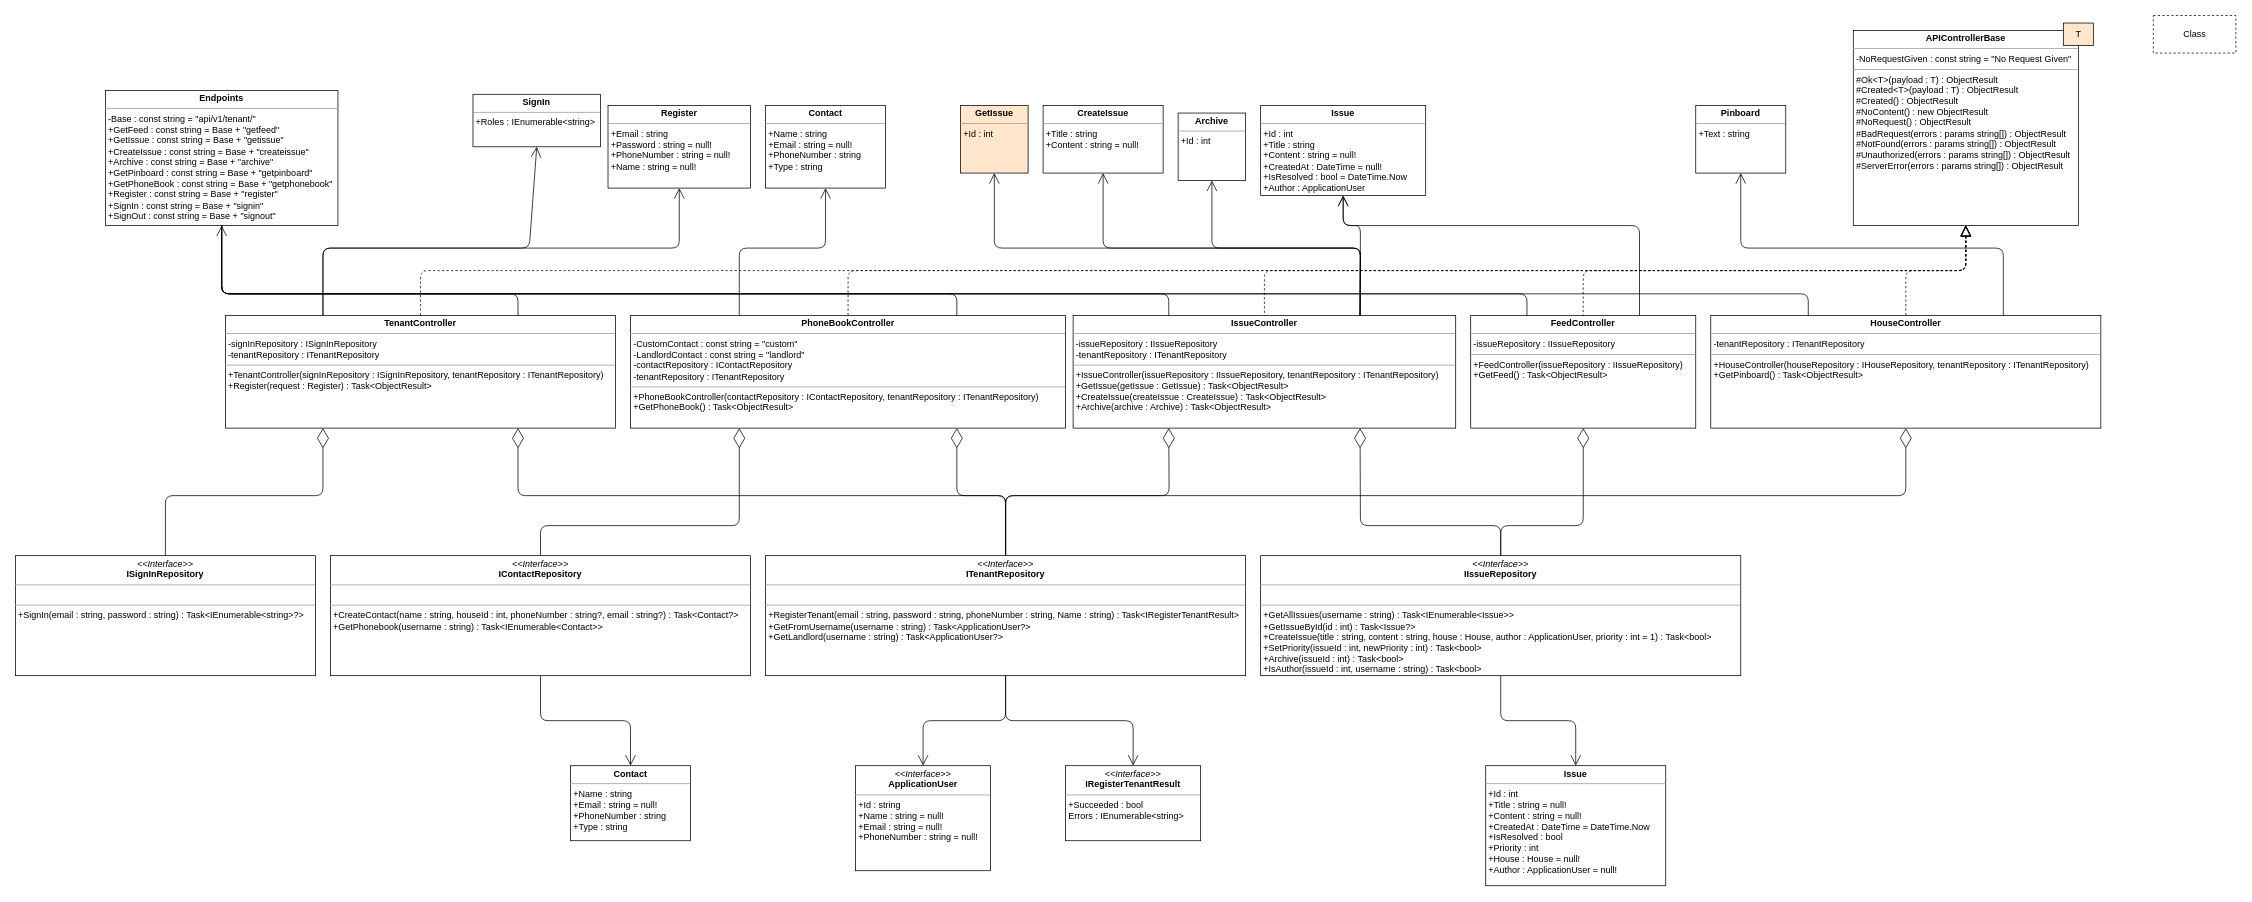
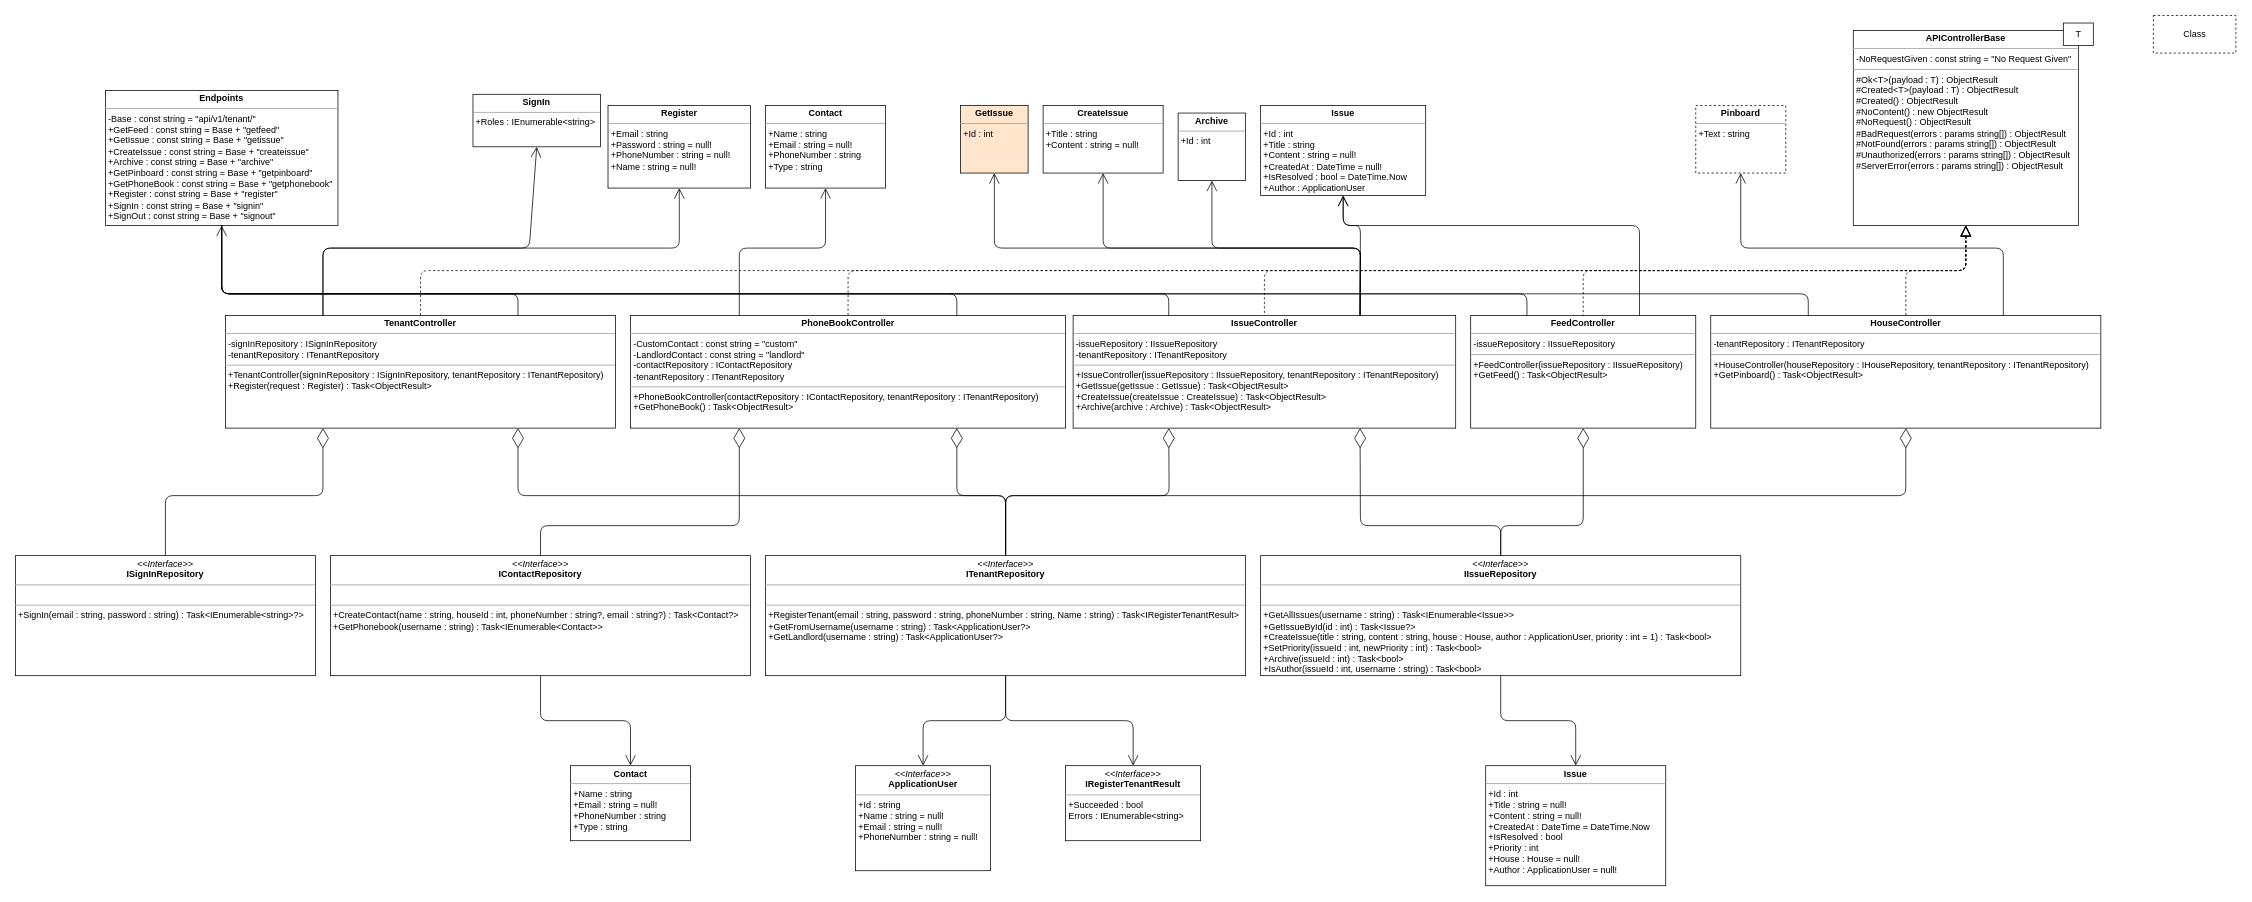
node "T": fillcolor #ffe6cc -> #ffffff
node "Pinboard +Text : string": style solid -> dashed
